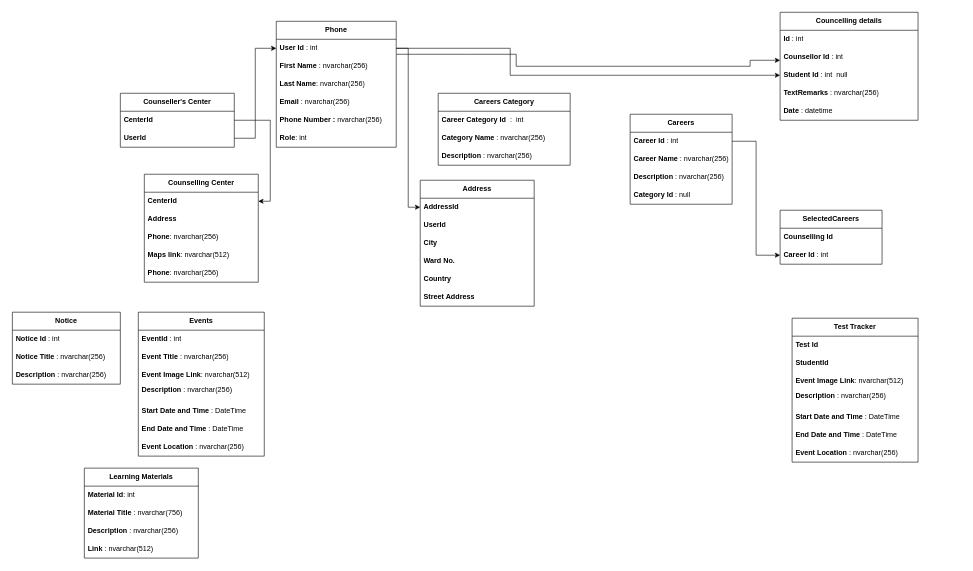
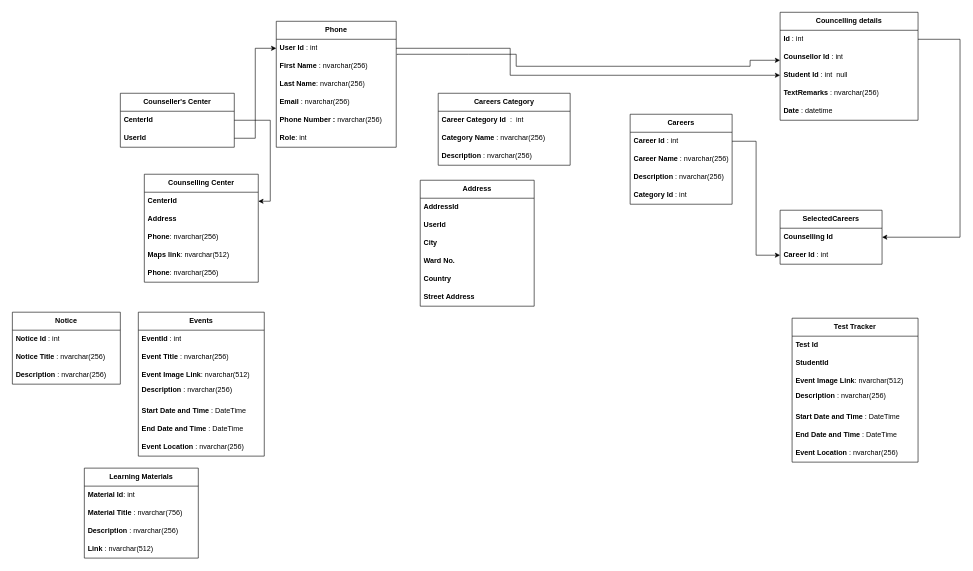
edge "Id : int" -> "Counselling Id": added
node "Category Id : null": label "Category Id : null" -> "Category Id : int"
edge "User Id : int" -> "AddressId": removed
